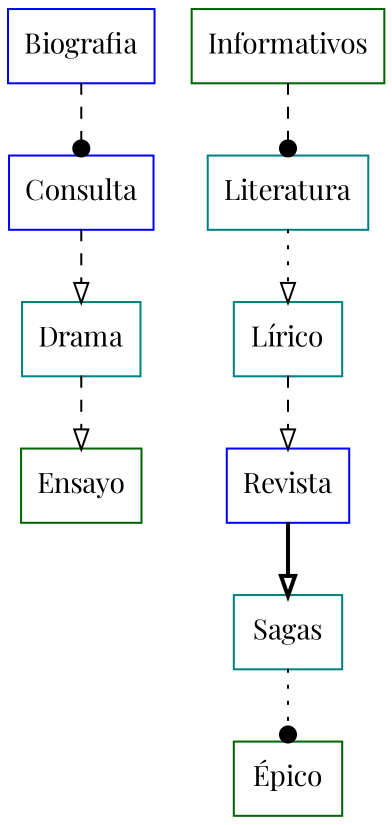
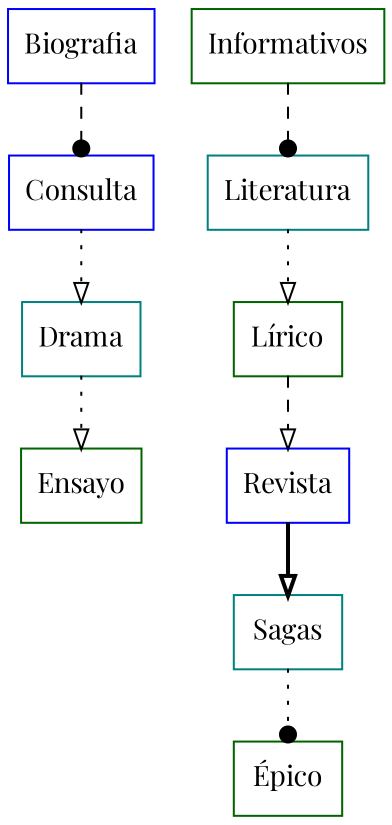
edge "Consulta" -> "Drama": style dashed -> dotted
node "Lírico": color teal -> darkgreen
edge "Drama" -> "Ensayo": style dashed -> dotted
